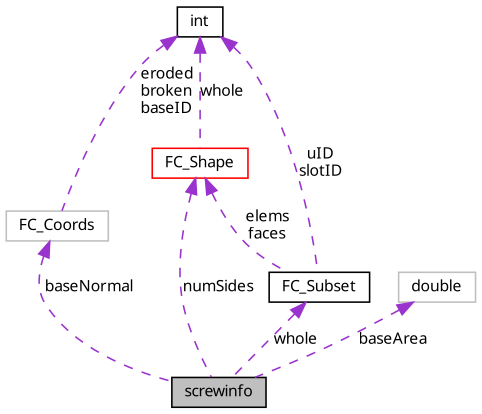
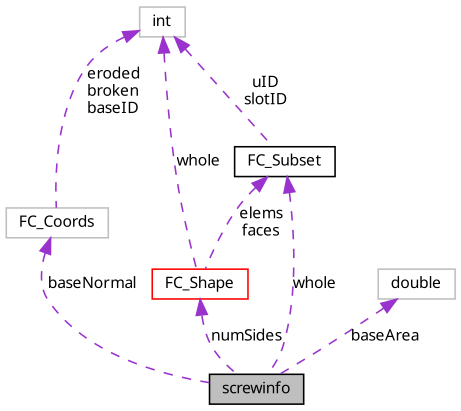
node "int": color black -> grey75
edge "FC_Subset" -> "FC_Shape": reversed
